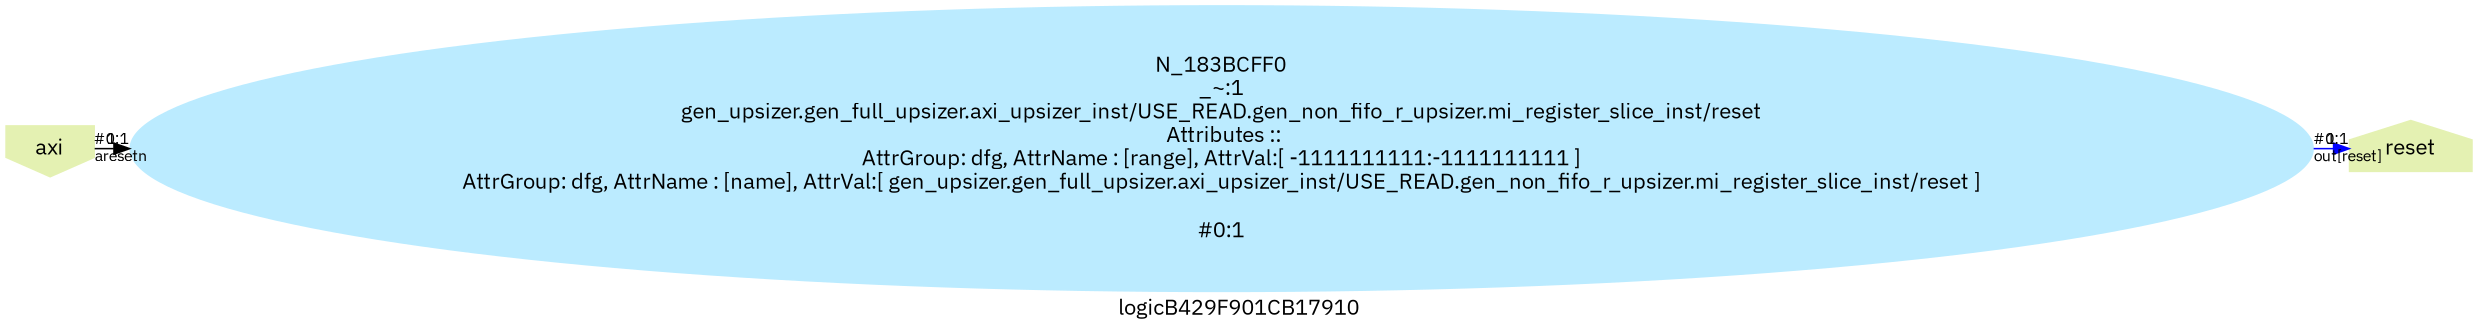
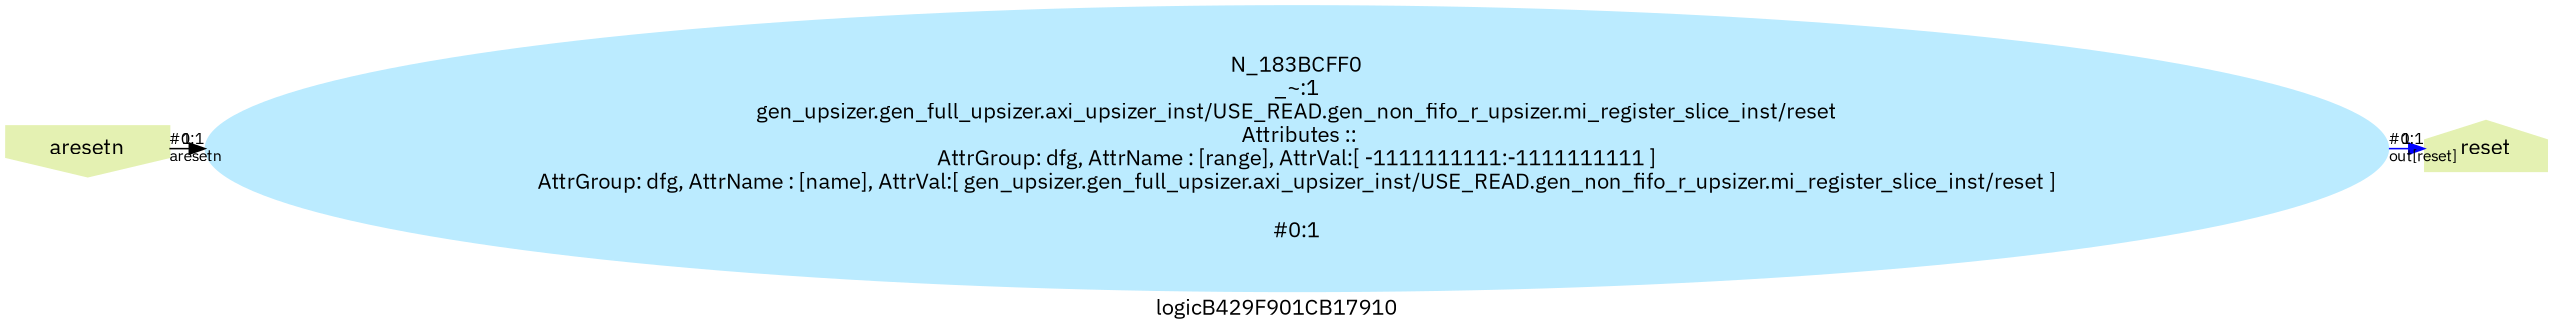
node "axi": label "axi" -> "aresetn"
